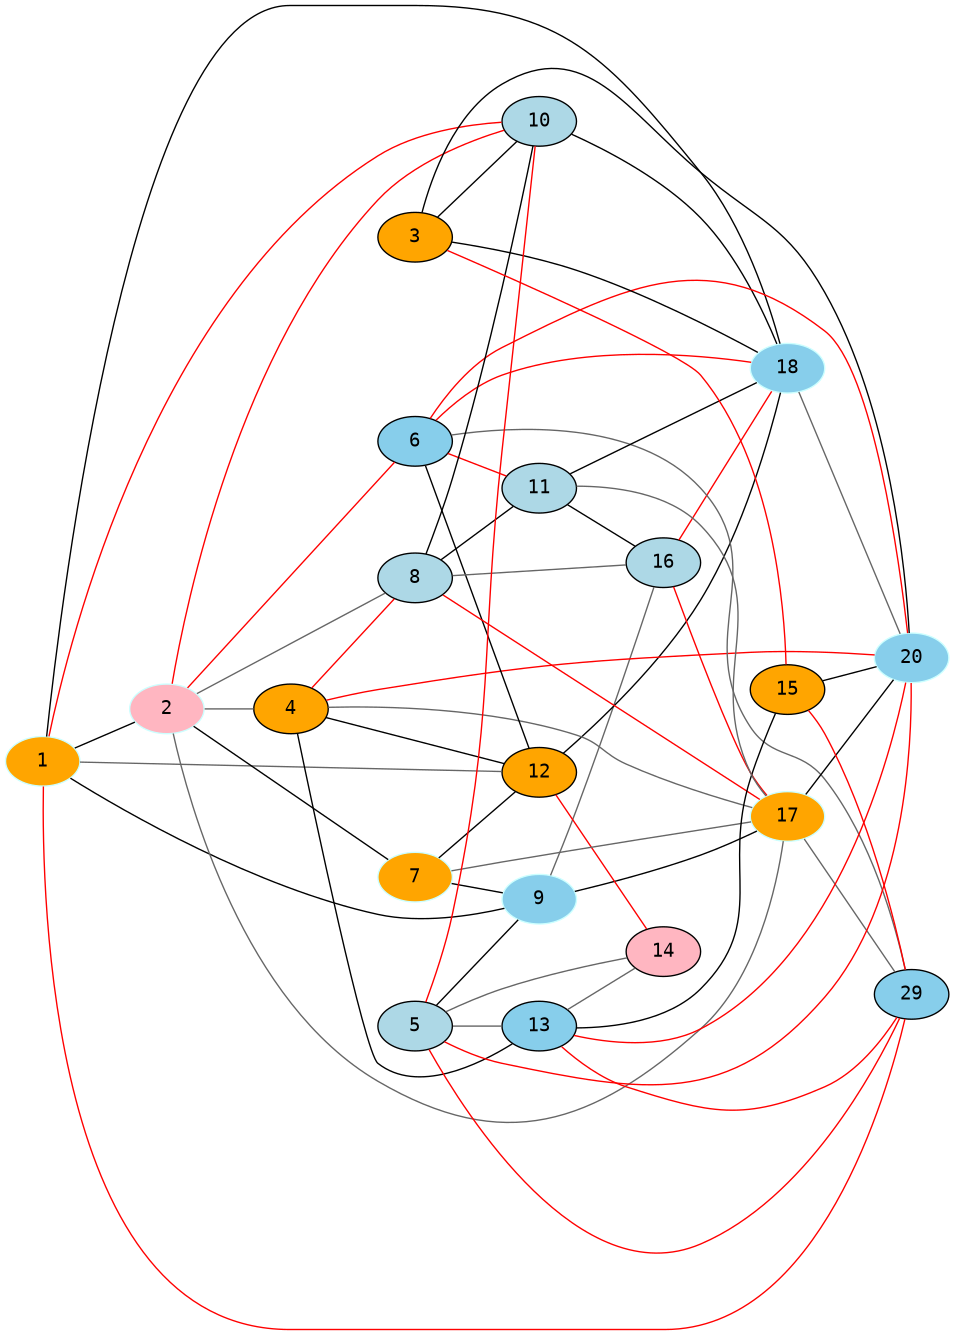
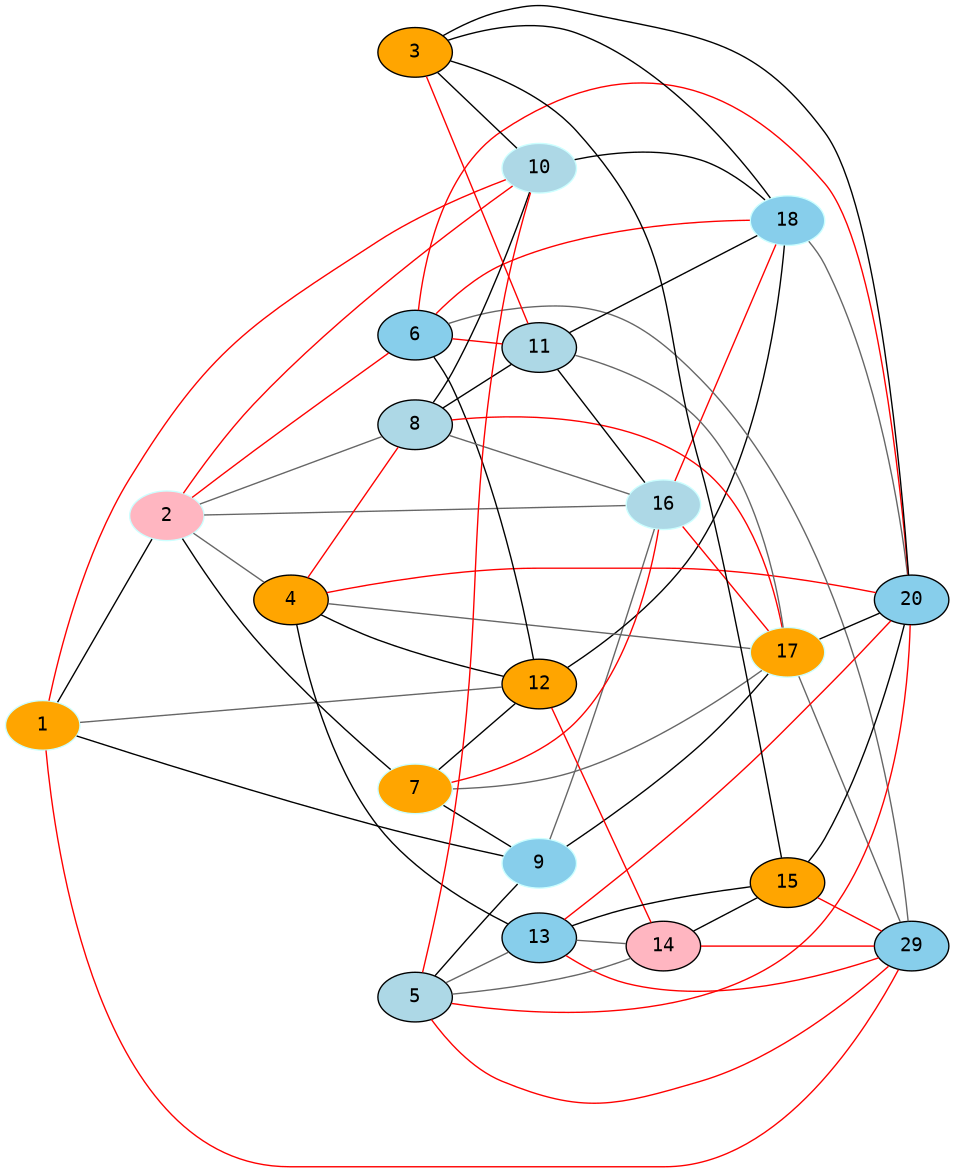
edge "18" -- "1": removed
node "10": color black -> #ccffff
edge "3" -- "11": added
edge "3" -- "15": color red -> black
node "16": color black -> #ccffff
node "20": color #ccffff -> black
edge "16" -- "7": added
edge "15" -- "14": added
edge "14" -- "29": added
edge "2" -- "17": now "2" -- "16"
